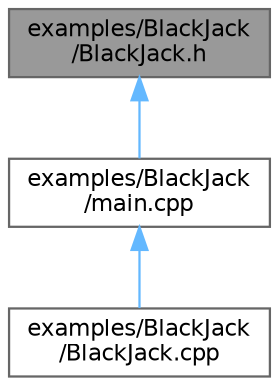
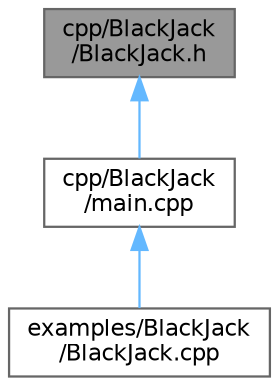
node "examples/BlackJack /BlackJack.h": label "examples/BlackJack /BlackJack.h" -> "cpp/BlackJack /BlackJack.h"
node "examples/BlackJack /main.cpp": label "examples/BlackJack /main.cpp" -> "cpp/BlackJack /main.cpp"
